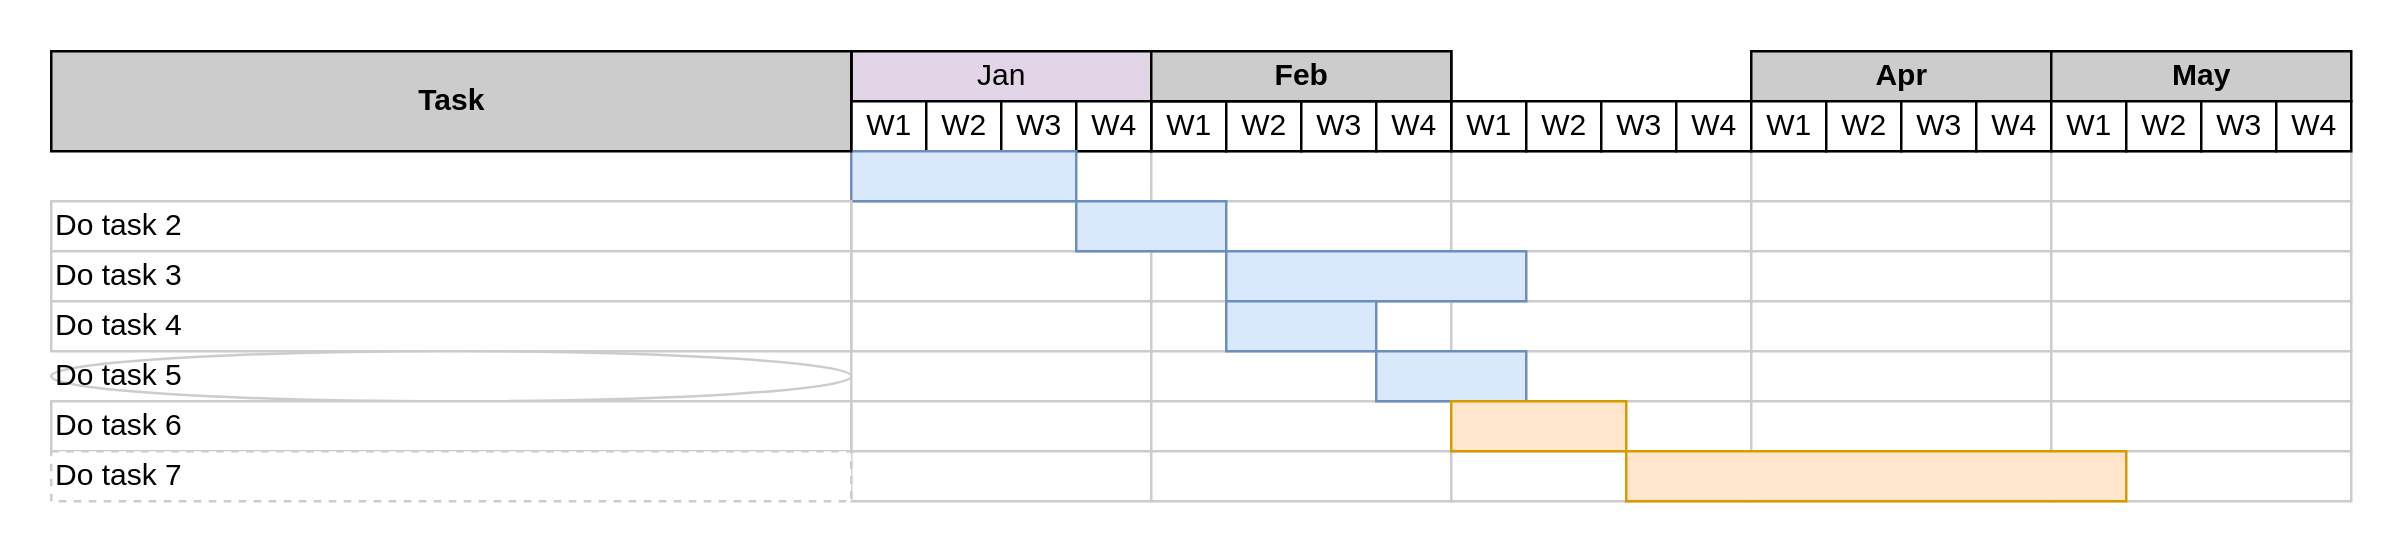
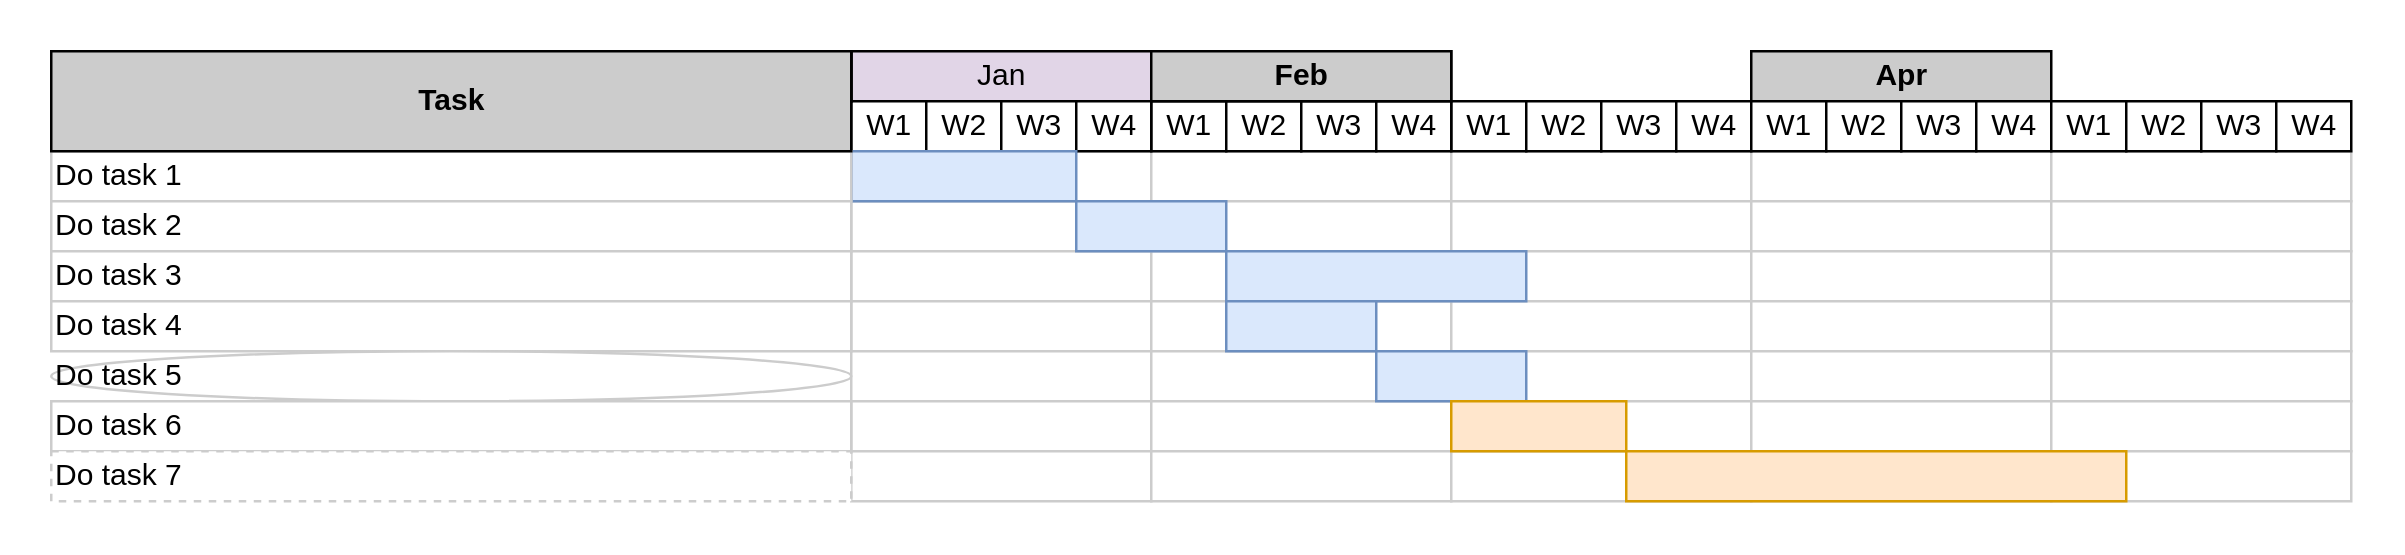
node "May": removed
node "Do task 1": added
